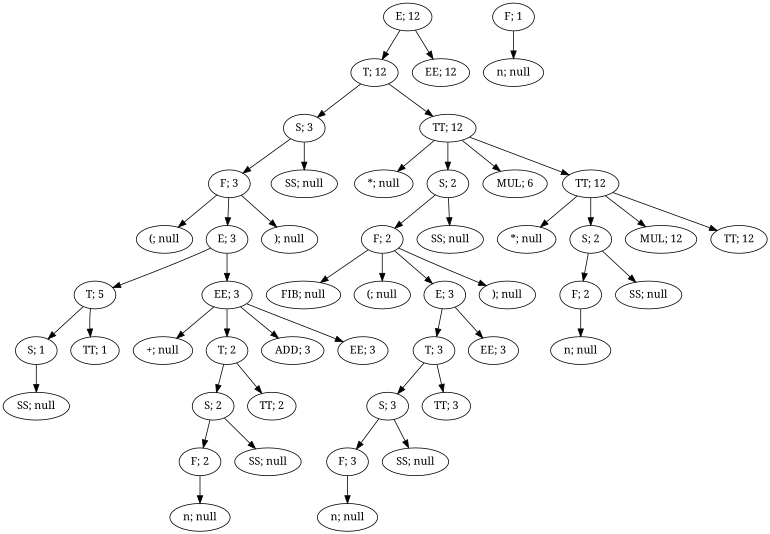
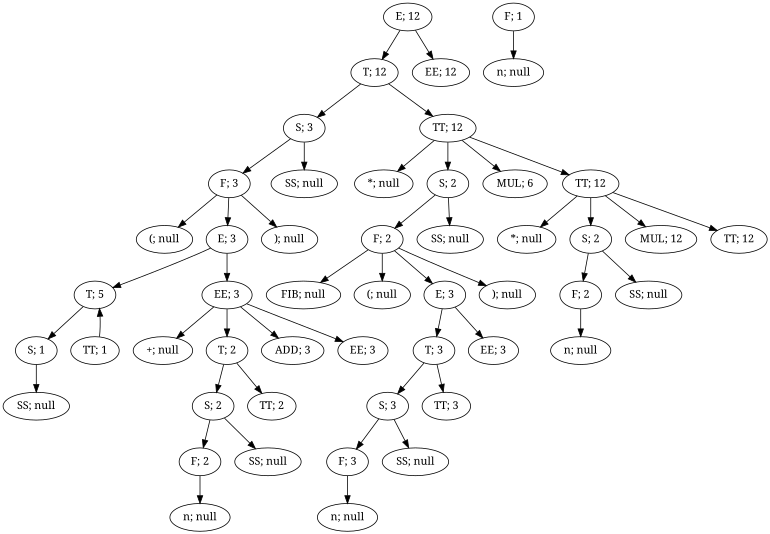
edge "T; 5" -> "TT; 1": reversed
